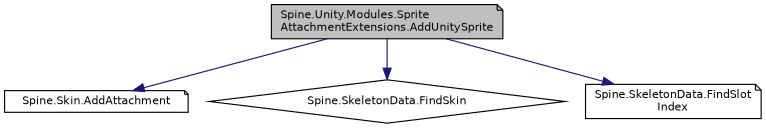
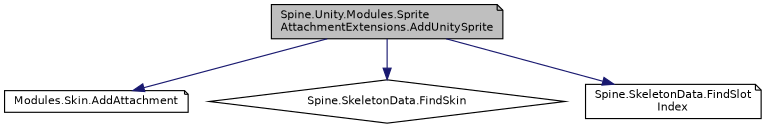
node "Spine.Skin.AddAttachment": label "Spine.Skin.AddAttachment" -> "Modules.Skin.AddAttachment"
